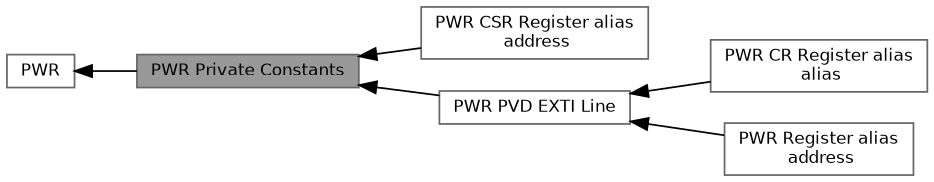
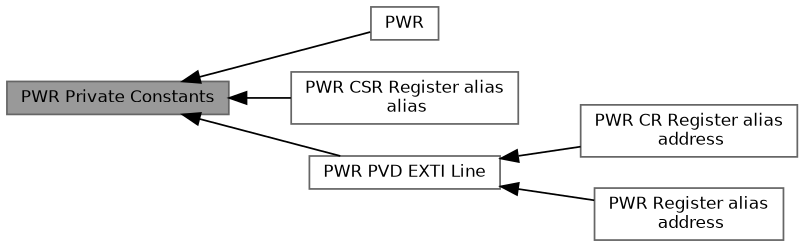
node "PWR CSR Register alias address": label "PWR CSR Register alias address" -> "PWR CSR Register alias alias"
node "PWR CR Register alias alias": label "PWR CR Register alias alias" -> "PWR CR Register alias address"
edge "PWR Private Constants" -> "PWR": reversed
